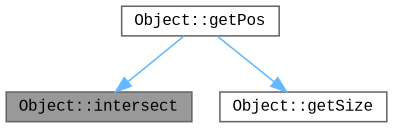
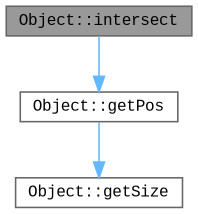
edge "Object::getPos" -> "Object::intersect": reversed
